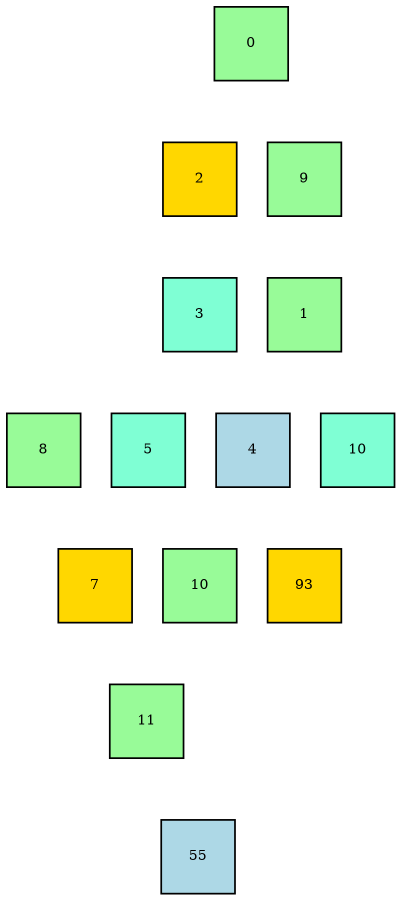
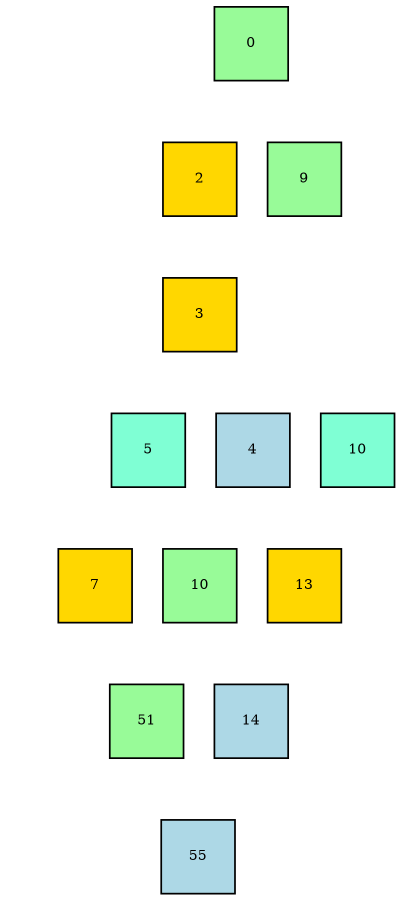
node "3": fillcolor aquamarine -> gold
node "1": removed
node "8": removed
node "93": label "93" -> "13"
node "11": label "11" -> "51"
node "14": added
